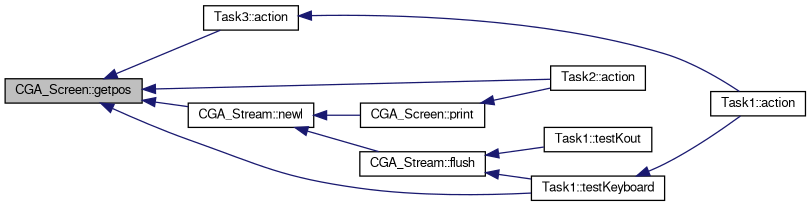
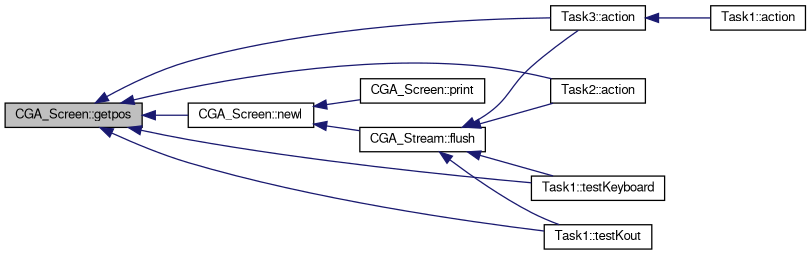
edge "Task3::action" -> "CGA_Stream::flush": added
edge "Task2::action" -> "CGA_Screen::print": now "Task2::action" -> "CGA_Stream::flush"
node "CGA_Stream::newl": label "CGA_Stream::newl" -> "CGA_Screen::newl"
edge "Task1::action" -> "Task1::testKeyboard": removed
edge "Task1::testKout" -> "CGA_Screen::getpos": added
